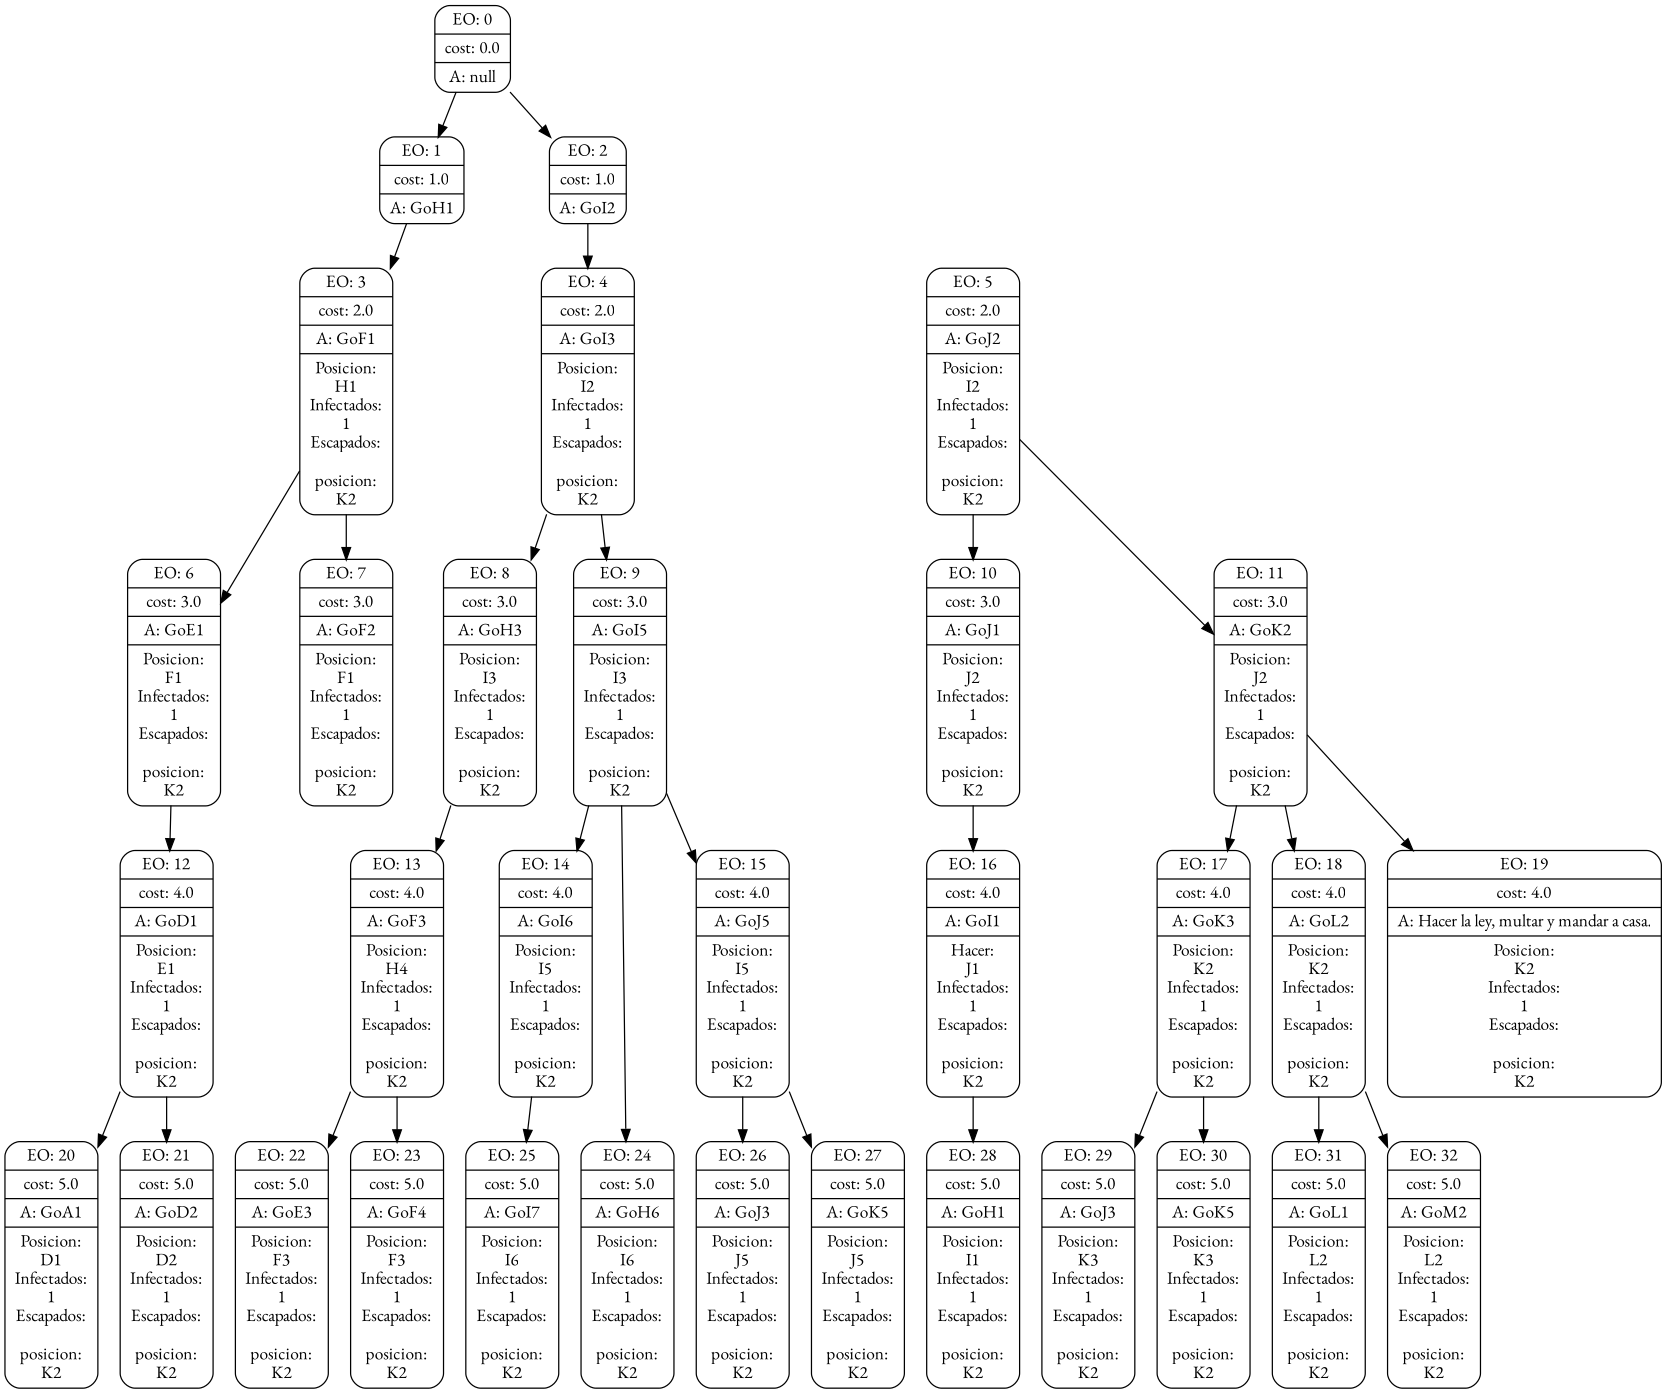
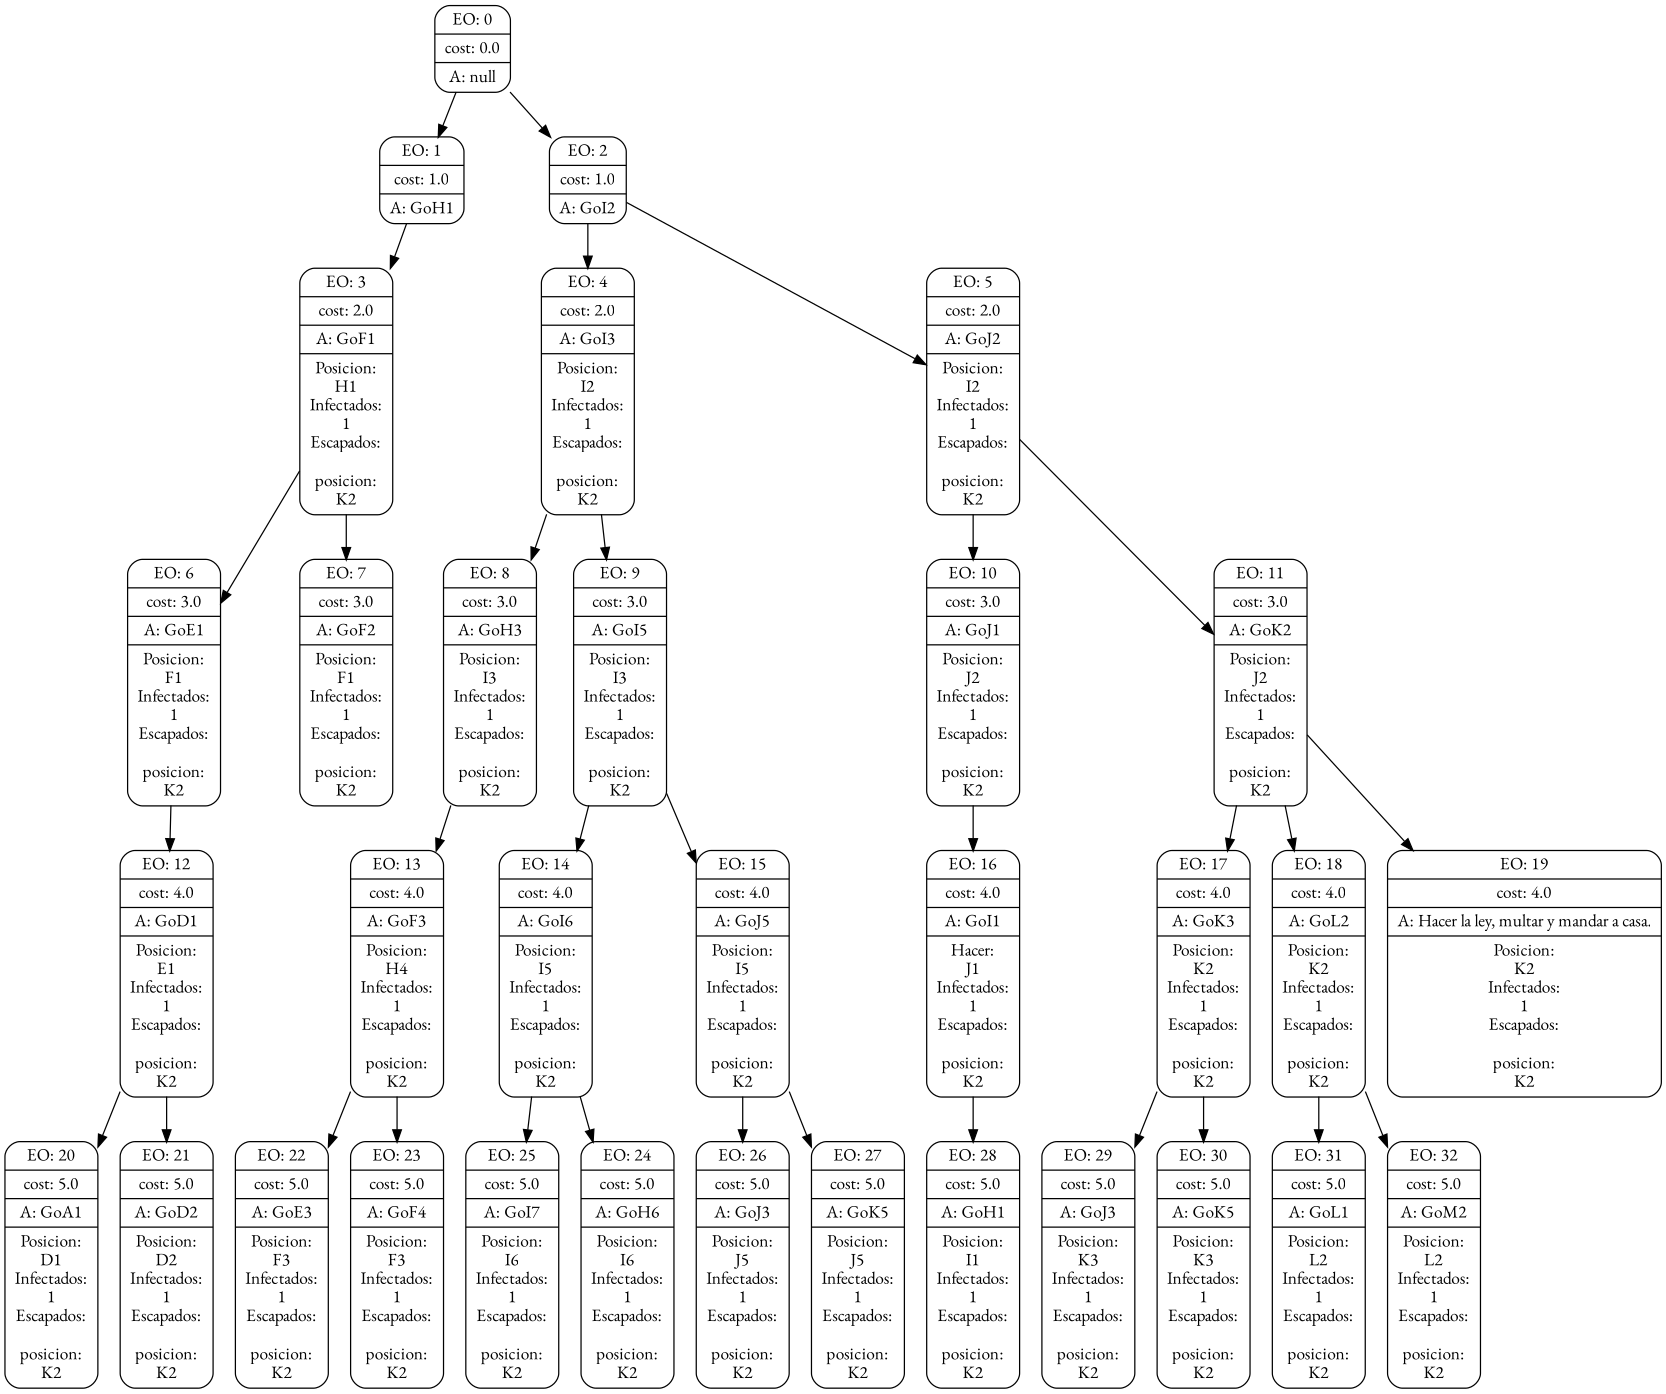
edge "EO: 2" -> "EO: 5": added
edge "EO: 9" -> "EO: 24": now "EO: 14" -> "EO: 24"
